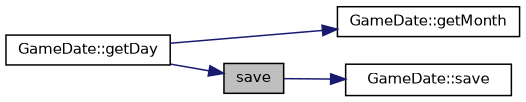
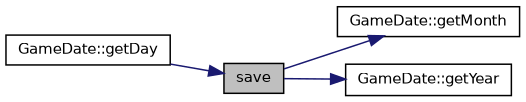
edge "GameDate::getDay" -> "GameDate::getMonth": now "save" -> "GameDate::getMonth"
node "GameDate::save": label "GameDate::save" -> "GameDate::getYear"
